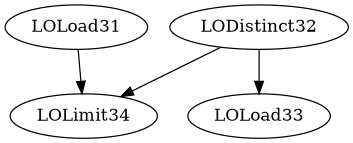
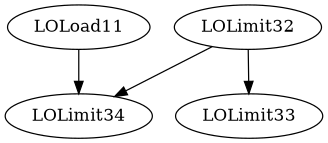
node "LOLoad31": label "LOLoad31" -> "LOLoad11"
node "LODistinct32": label "LODistinct32" -> "LOLimit32"
node "LOLoad33": label "LOLoad33" -> "LOLimit33"
